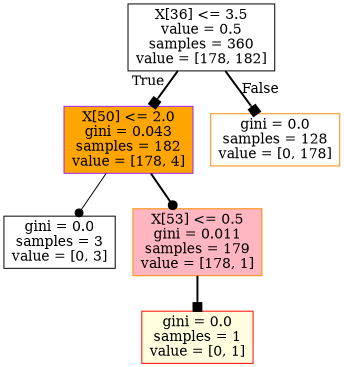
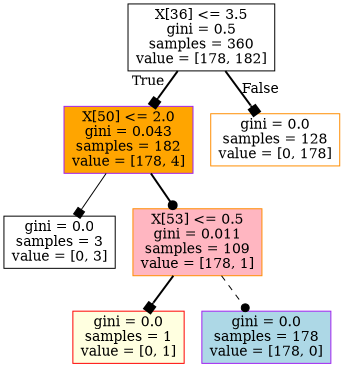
node "X[36] <= 3.5 value = 0.5 samples = 360 value = [178, 182]": label "X[36] <= 3.5 value = 0.5 samples = 360 value = [178, 182]" -> "X[36] <= 3.5 gini = 0.5 samples = 360 value = [178, 182]"
edge "X[50] <= 2.0 gini = 0.043 samples = 182 value = [178, 4]" -> "gini = 0.0 samples = 3 value = [0, 3]": arrowhead dot -> box
node "X[53] <= 0.5 gini = 0.011 samples = 179 value = [178, 1]": label "X[53] <= 0.5 gini = 0.011 samples = 179 value = [178, 1]" -> "X[53] <= 0.5 gini = 0.011 samples = 109 value = [178, 1]"
node "gini = 0.0 samples = 178 value = [178, 0]": added
